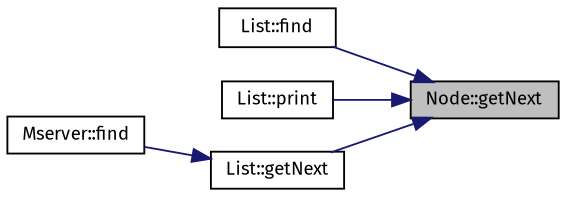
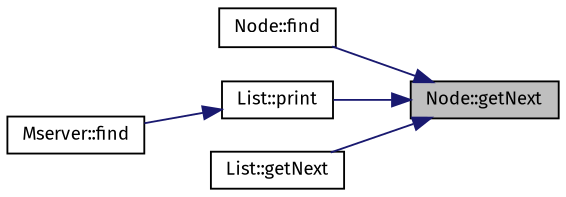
node "List::find": label "List::find" -> "Node::find"
edge "Mserver::find" -> "List::getNext": now "Mserver::find" -> "List::print"
